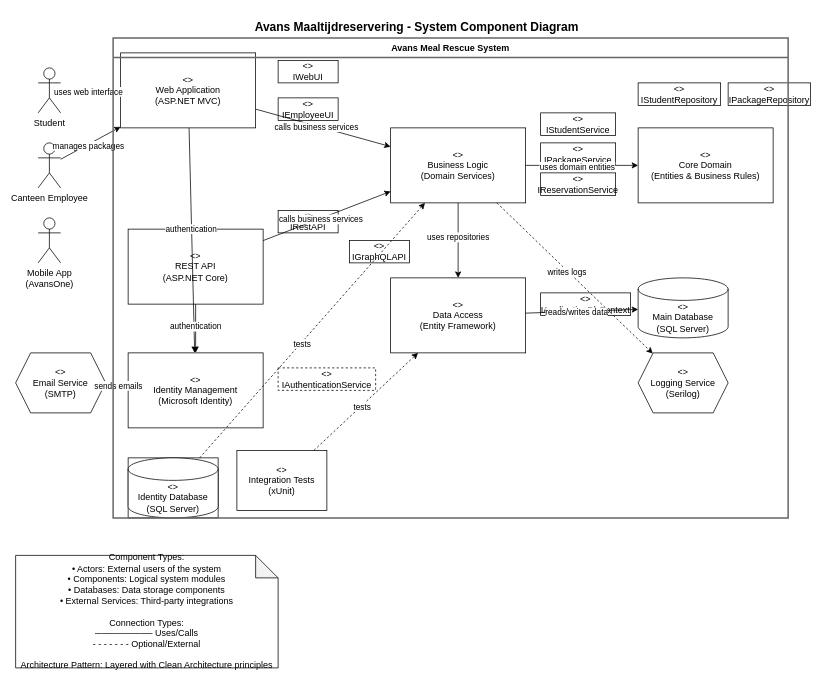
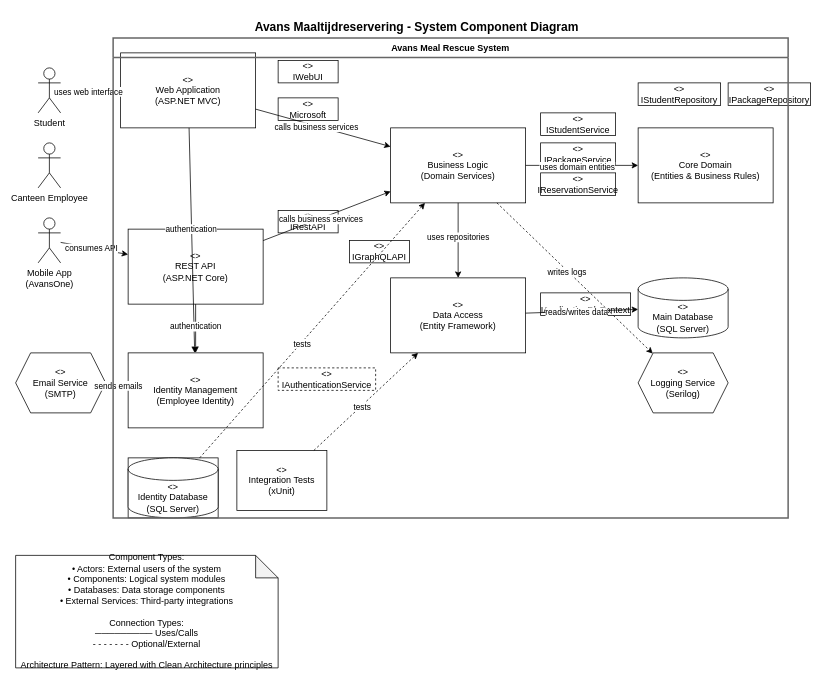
node "> IEmployeeUI": label "> IEmployeeUI" -> "> Microsoft"
edge "Canteen Employee" -> "> Web Application (ASP.NET MVC)": removed, label "manages packages"
edge "Mobile App (AvansOne)" -> "> REST API (ASP.NET Core)": added, label "consumes API"
node "> Identity Management (Microsoft Identity)": label "> Identity Management (Microsoft Identity)" -> "> Identity Management (Employee Identity)"
